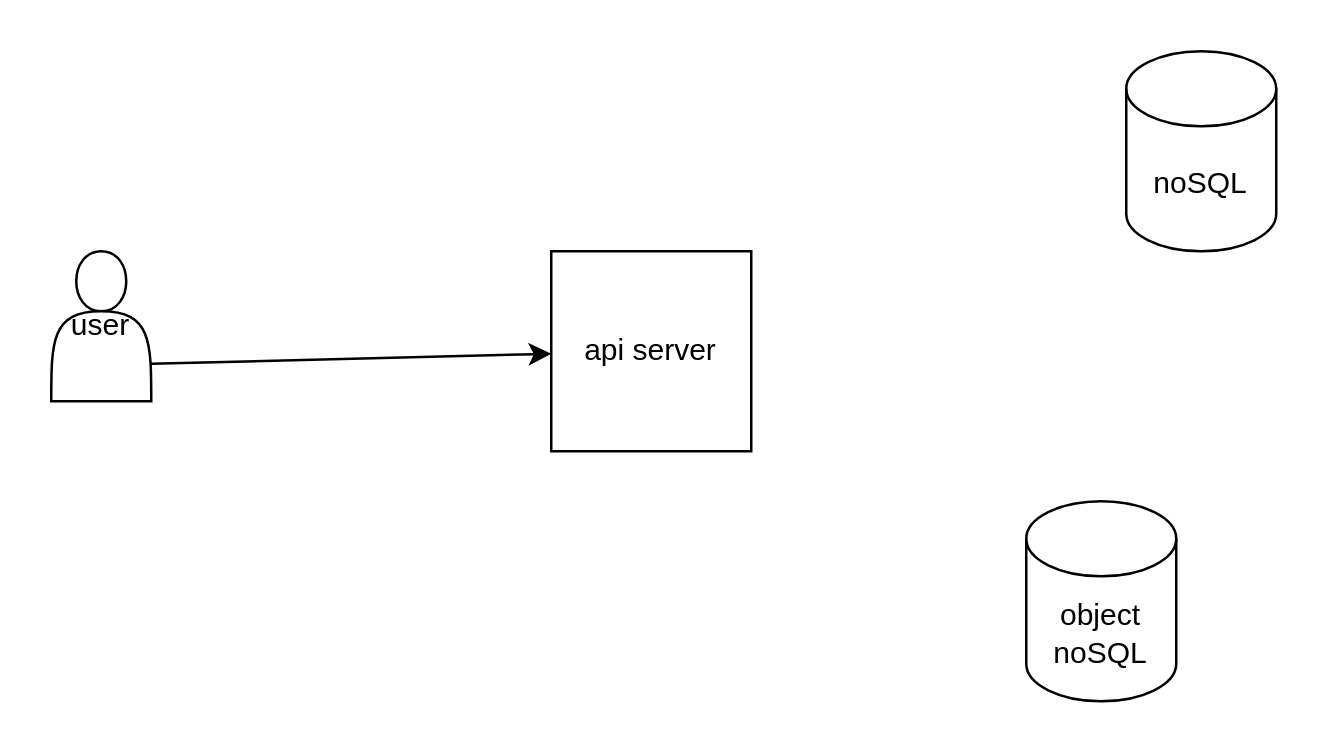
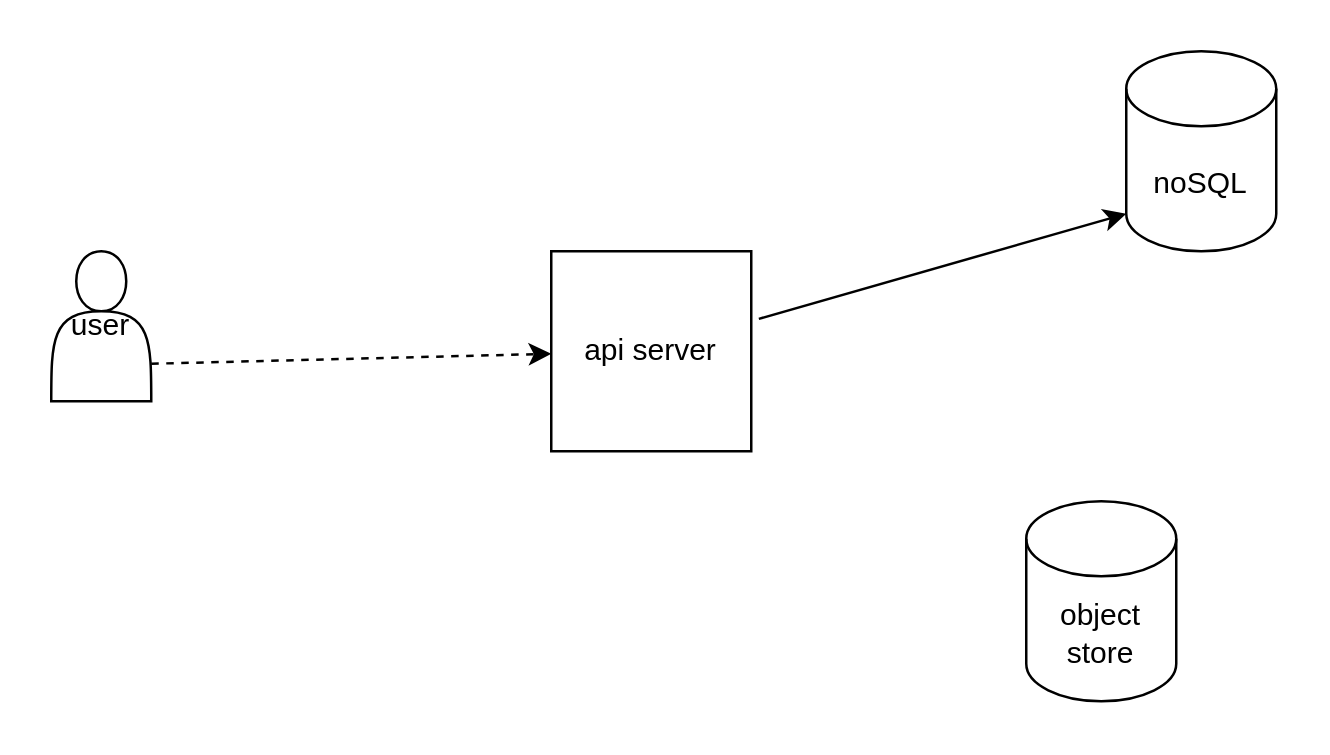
edge "api server" -> "noSQL": added
edge "user" -> "api server": style solid -> dashed
node "object noSQL": label "object noSQL" -> "object store"
